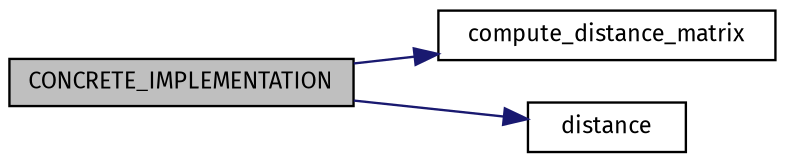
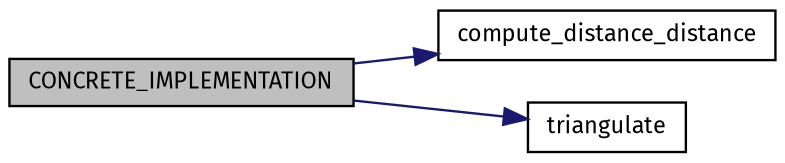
node "compute_distance_matrix": label "compute_distance_matrix" -> "compute_distance_distance"
node "distance": label "distance" -> "triangulate"
